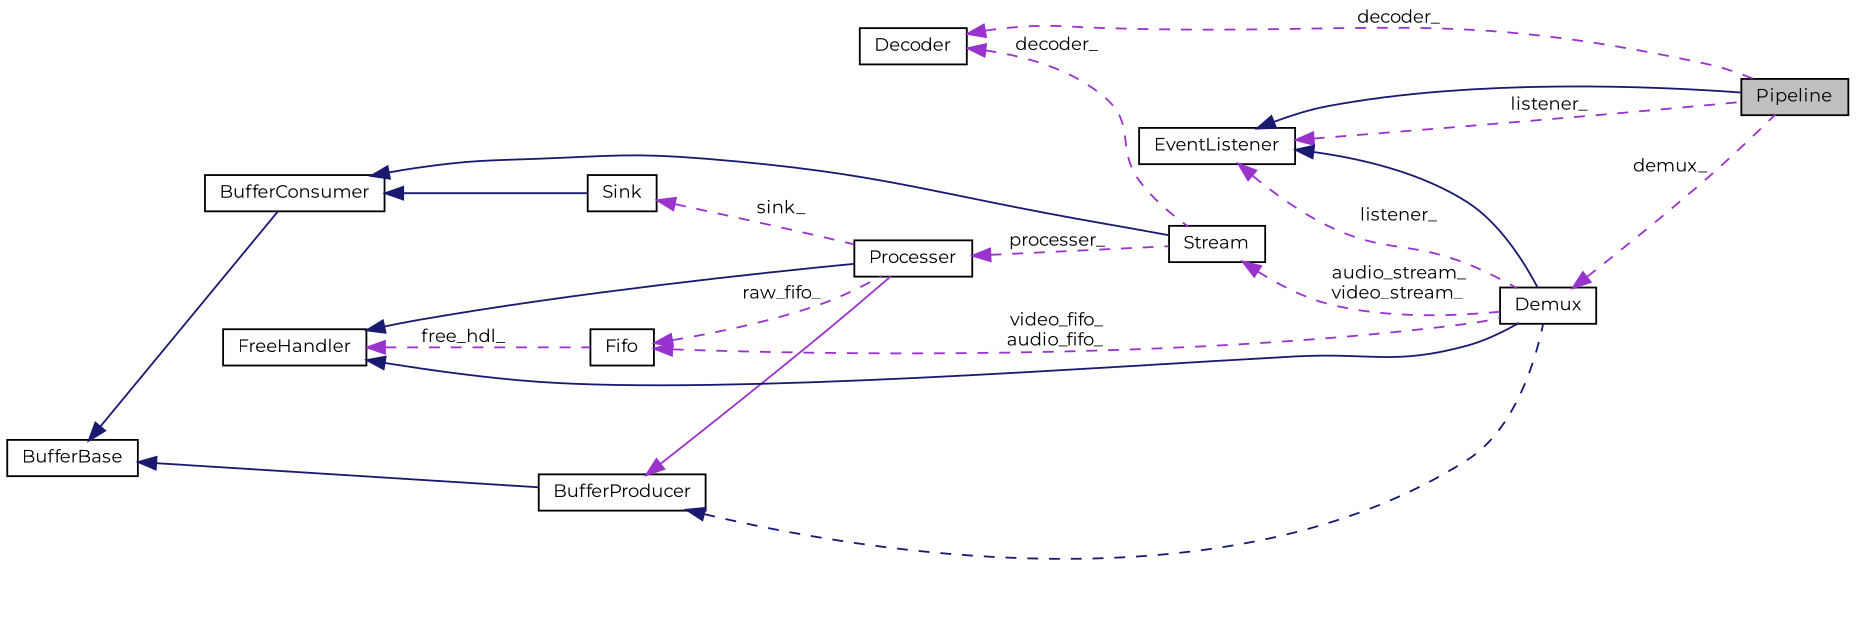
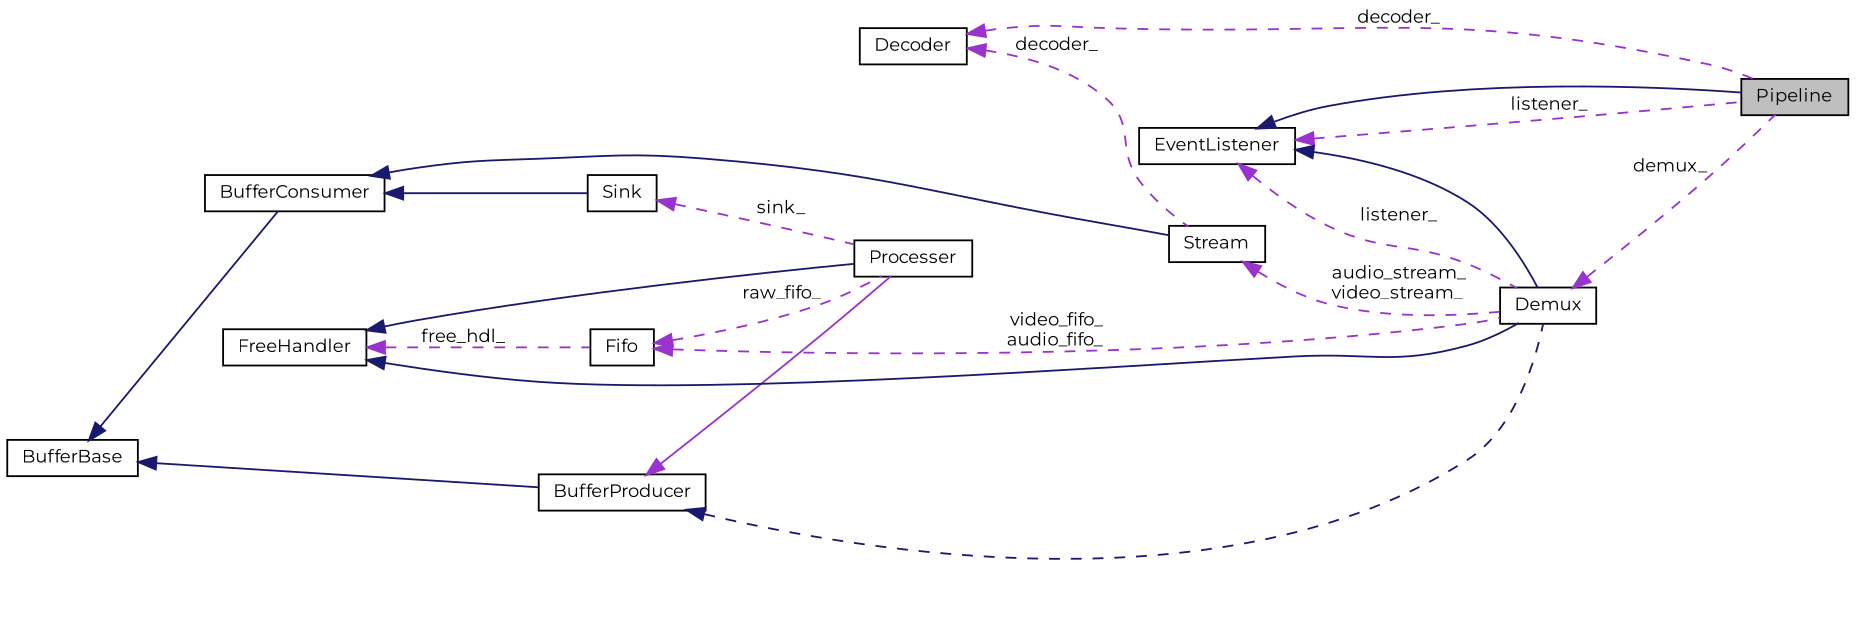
edge "Stream" -> "Processer": removed, label "processer_"
